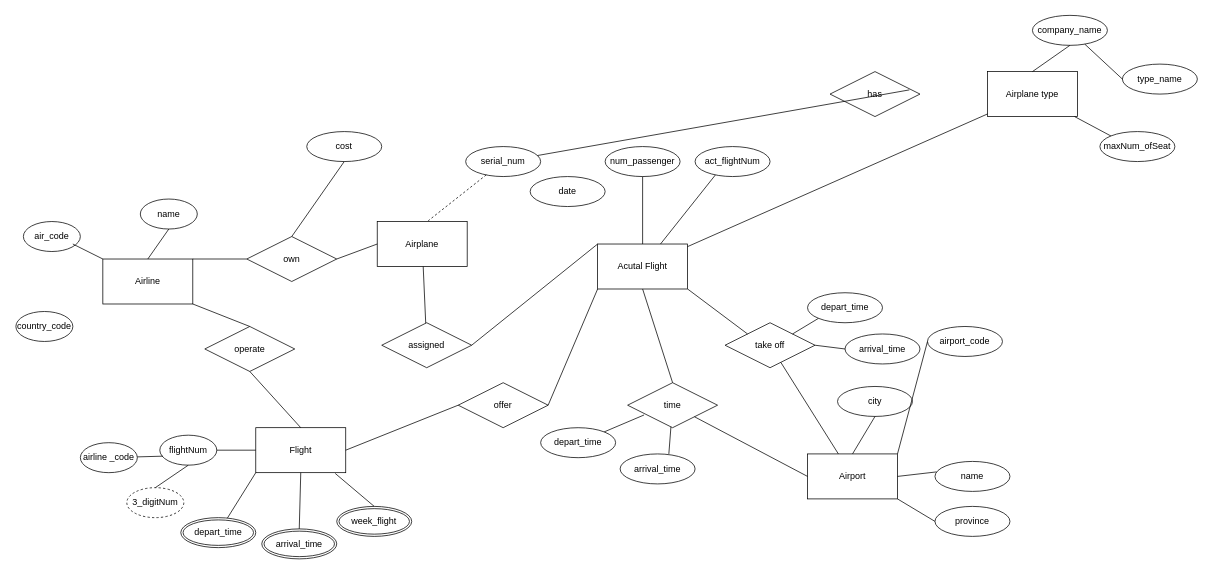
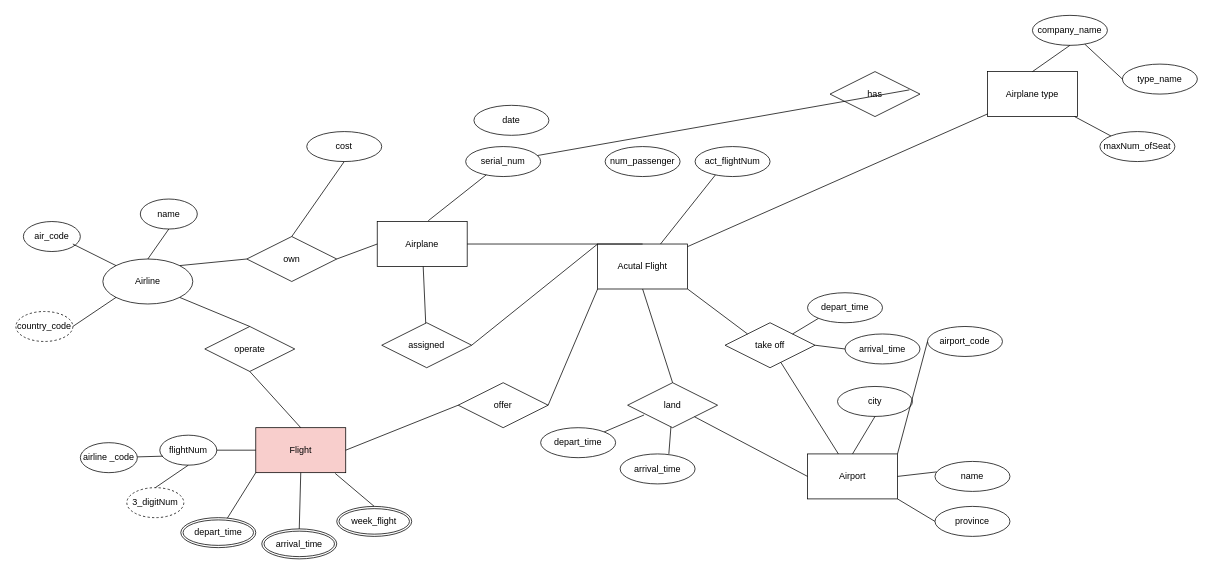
node "date": moved (567, 192) -> (511, 120)
edge "serial_num" -- "Airplane": style dashed -> solid
edge "num_passenger" -- "Acutal Flight": now "Airplane" -- "Acutal Flight"
node "Airline": shape rectangle -> ellipse
edge "Airline" -- "country_code": added
node "country_code": style solid -> dashed
node "time": label "time" -> "land"
node "Flight": fillcolor #ffffff -> #f8cecc
